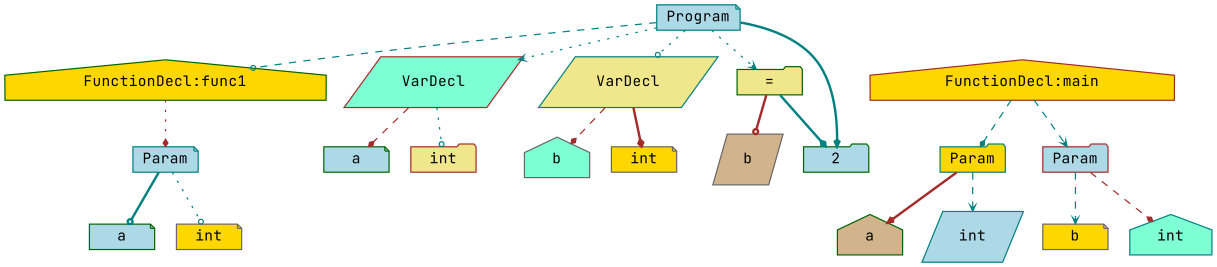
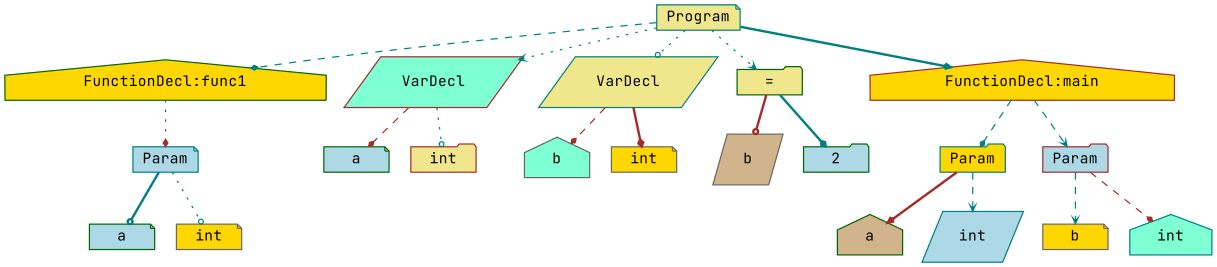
node "Program": fillcolor lightblue -> khaki
edge "Program" -> "FunctionDecl:func1": arrowhead odot -> diamond
edge "Program" -> "2": now "Program" -> "FunctionDecl:main"
